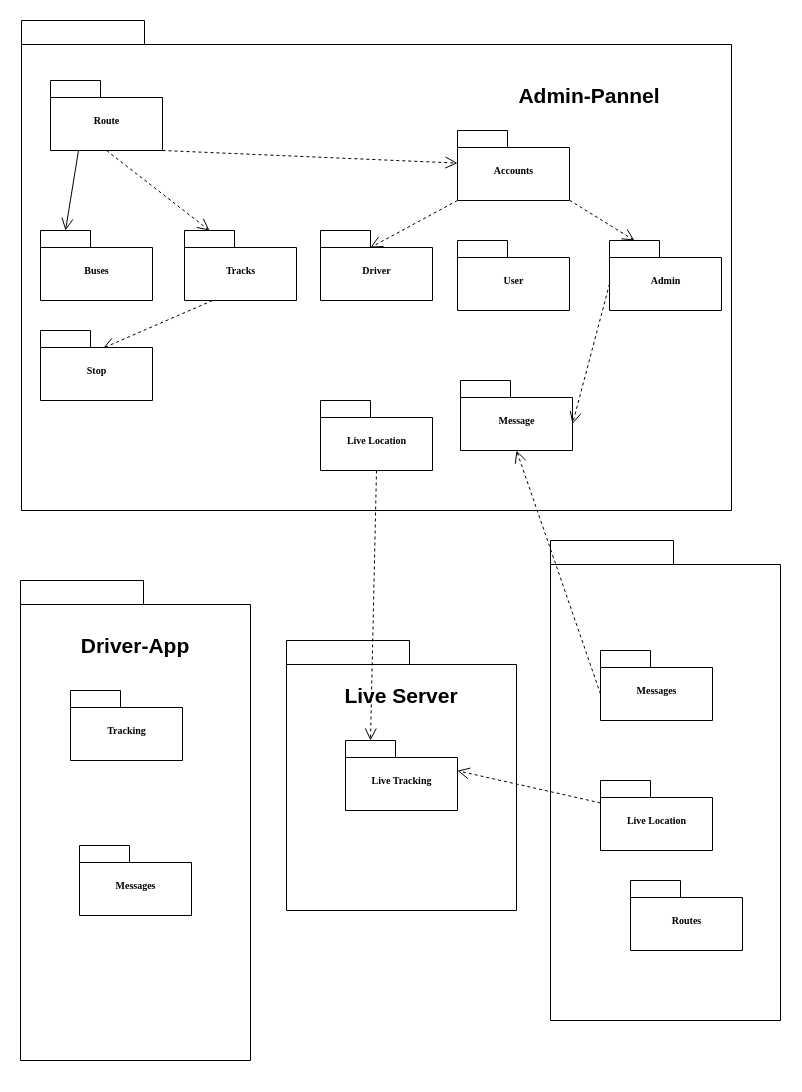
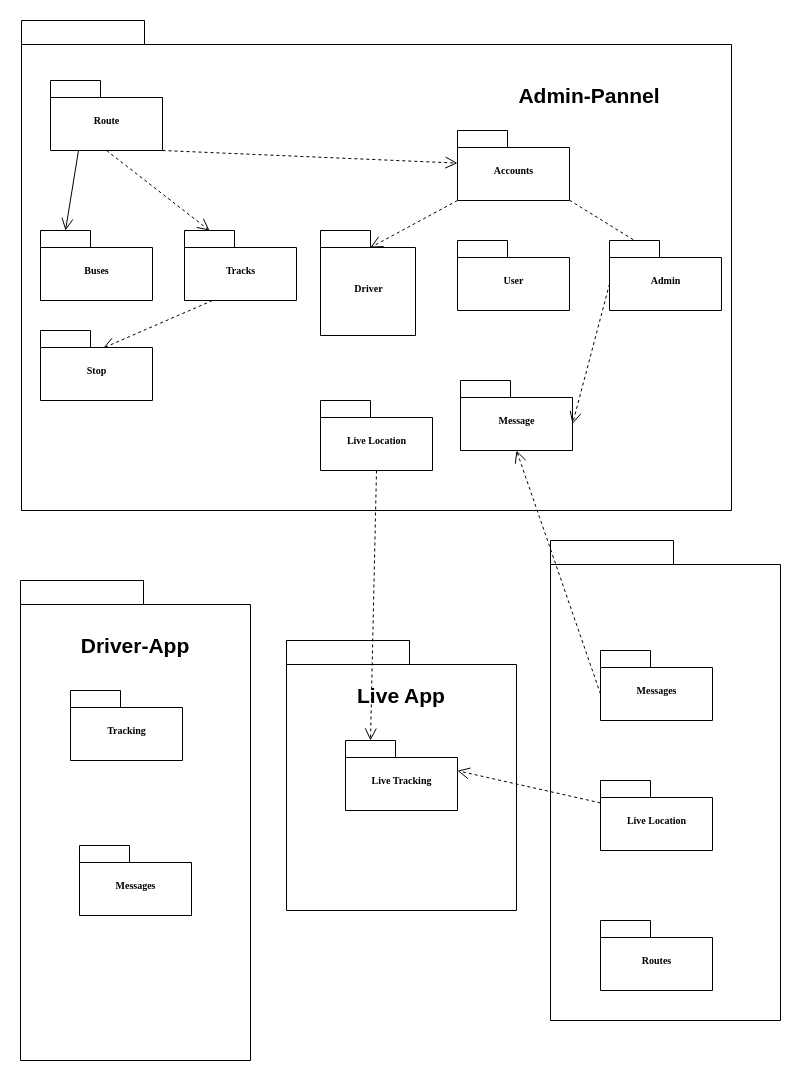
edge "Accounts" -> "Admin": arrowhead open -> none
node "Driver": size 112x70 -> 95x105
node "Live Server": label "Live Server" -> "Live App"
node "Routes": moved (687, 916) -> (657, 956)
